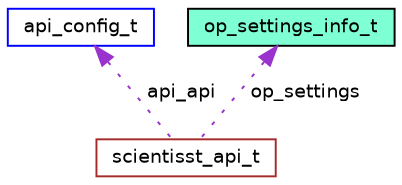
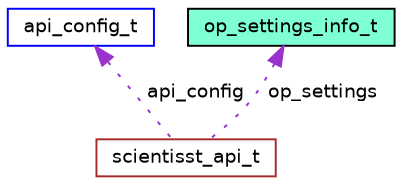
edge "scientisst_api_t" -> "api_config_t": label " api_api" -> " api_config"
